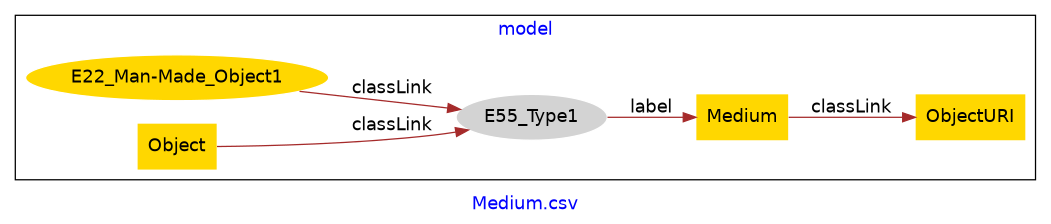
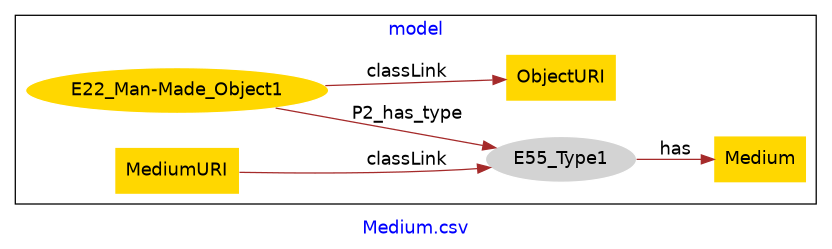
edge "E22_Man-Made_Object1" -> "E55_Type1": label "classLink" -> "P2_has_type"
edge "E55_Type1" -> "Medium": label "label" -> "has"
edge "Medium" -> "ObjectURI": now "E22_Man-Made_Object1" -> "ObjectURI"
node "Object": label "Object" -> "MediumURI"
